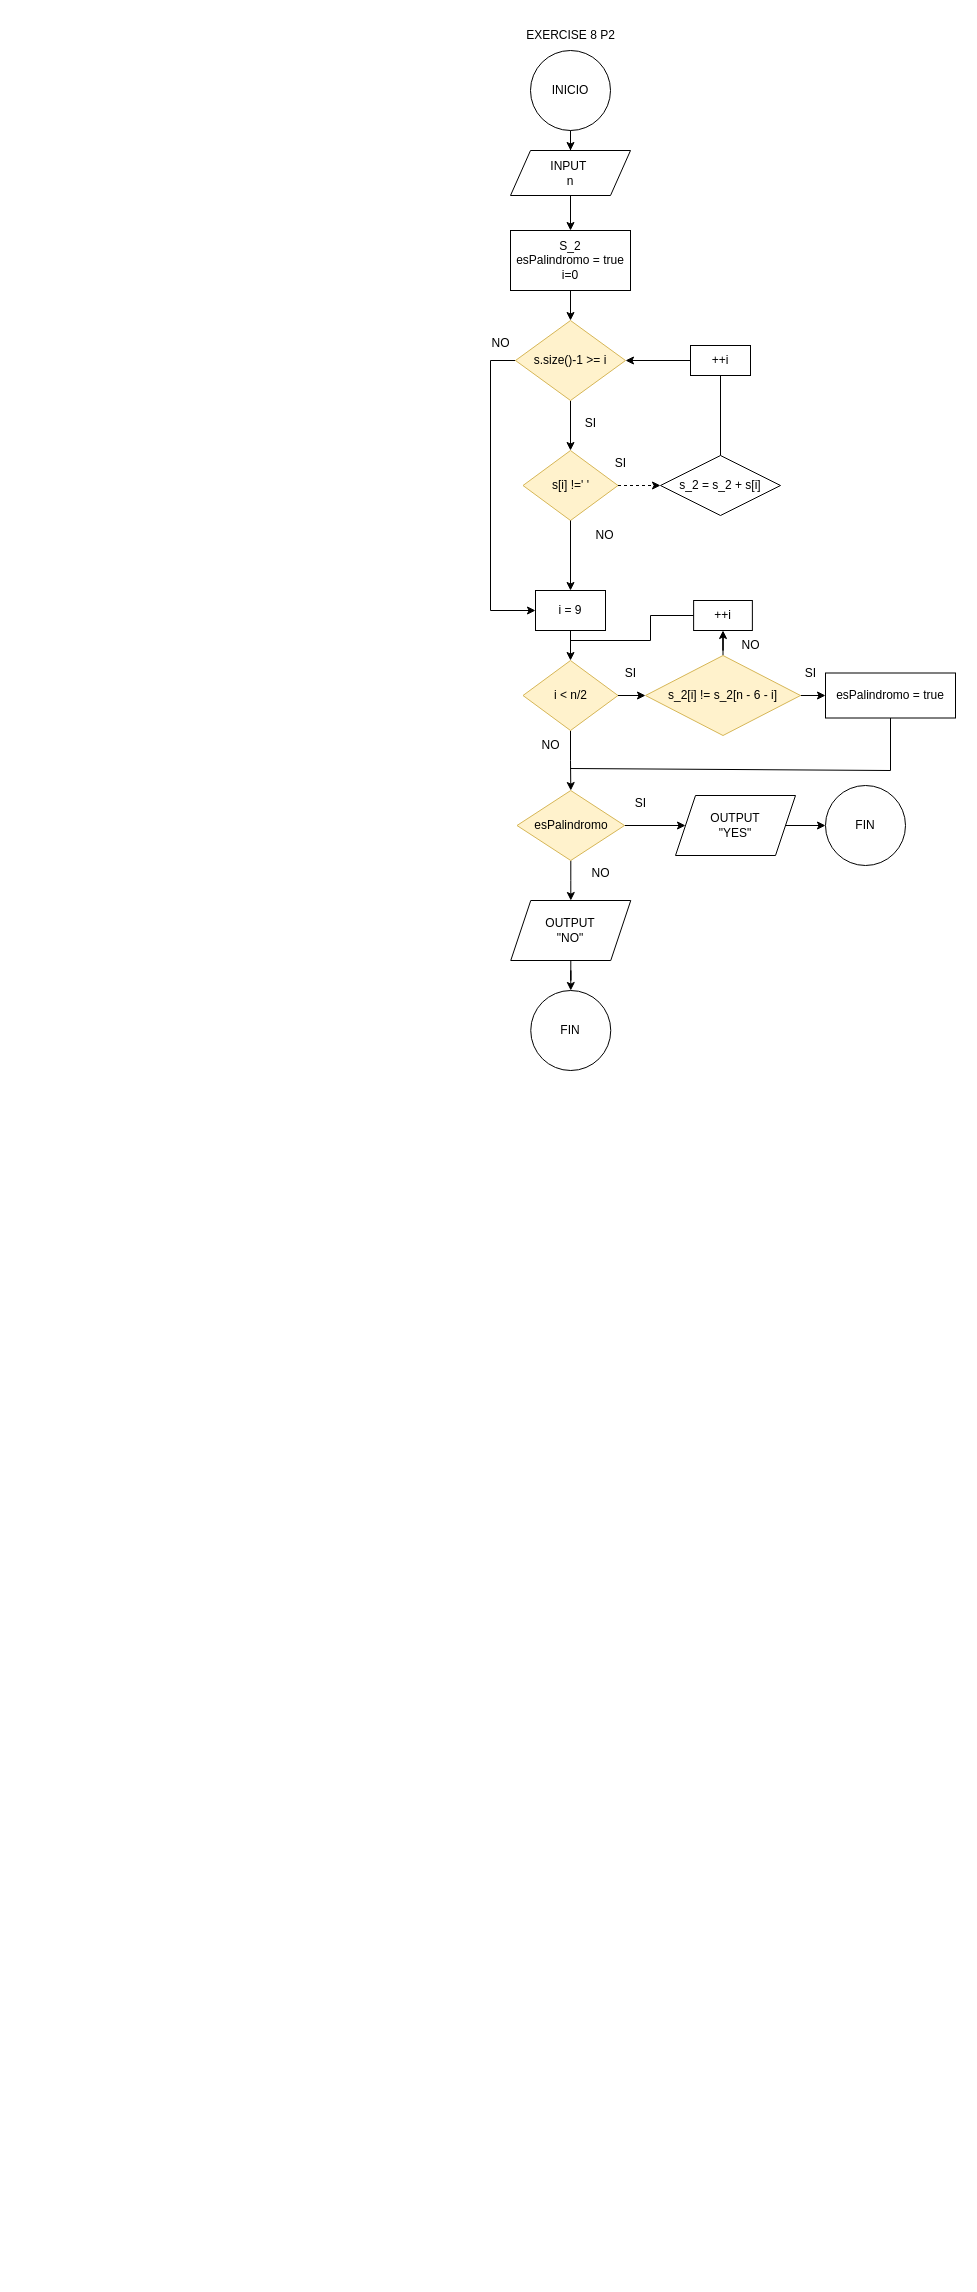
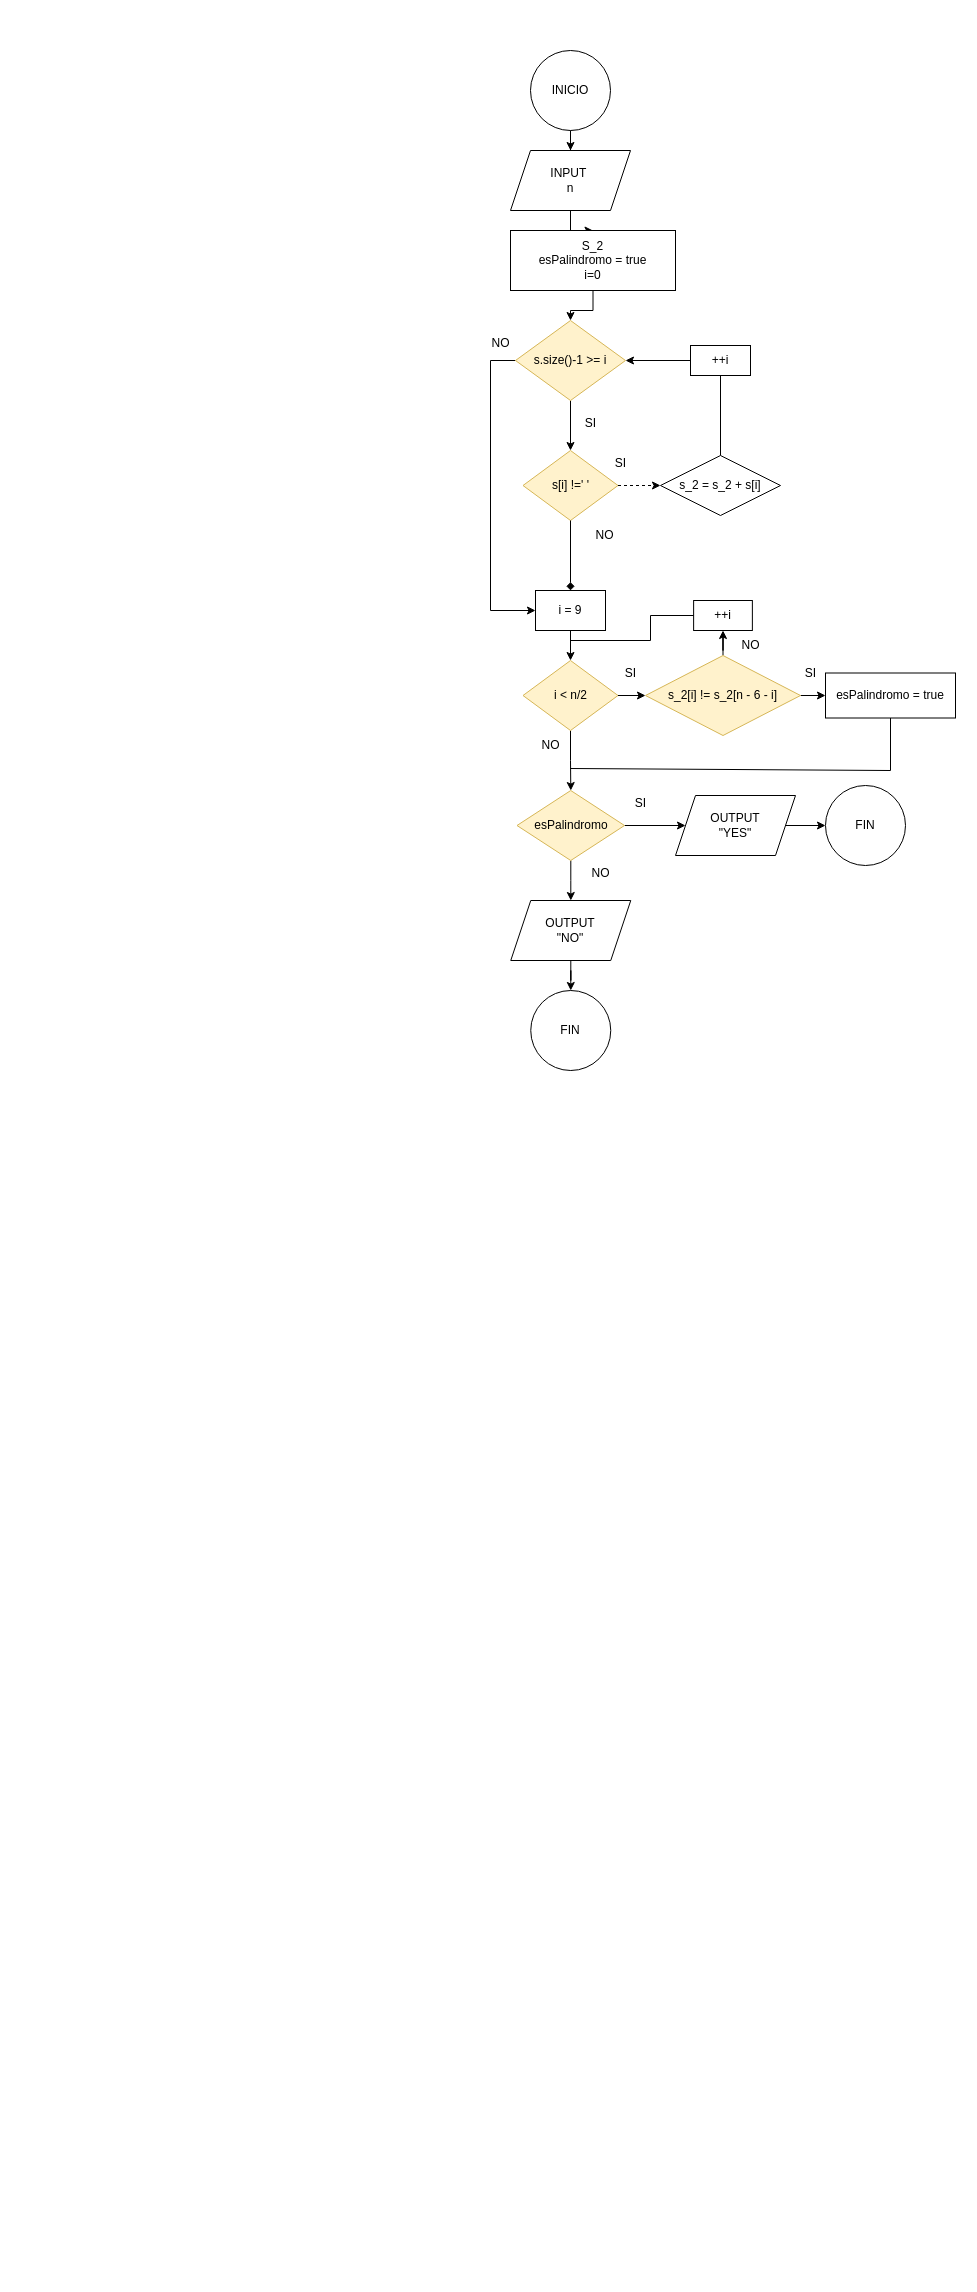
node "EXERCISE 8 P2": removed
node "INPUT n": size 120x45 -> 120x60
node "S_2 esPalindromo = true i=0": size 120x60 -> 165x60
edge "s[i] !=' '" -> "i = 9": arrowhead classic -> diamond
